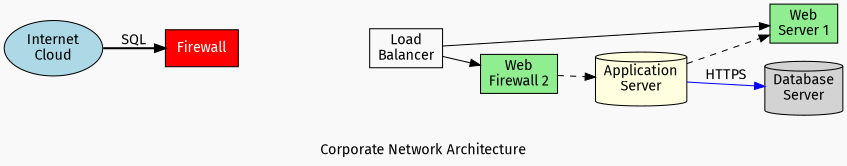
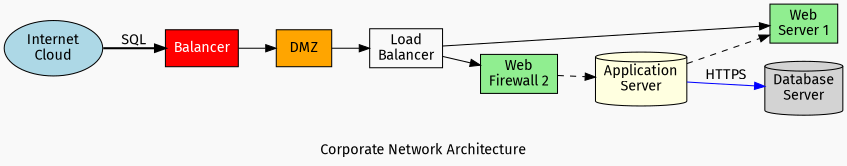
node "Firewall": label "Firewall" -> "Balancer"
node "DMZ": added
